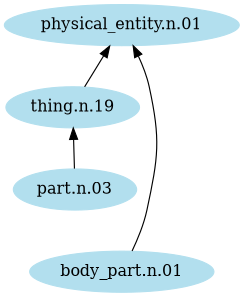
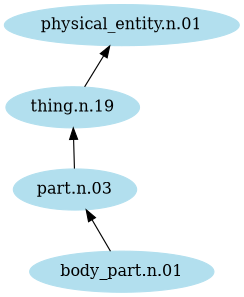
edge "body_part.n.01" -> "physical_entity.n.01": now "body_part.n.01" -> "part.n.03"
